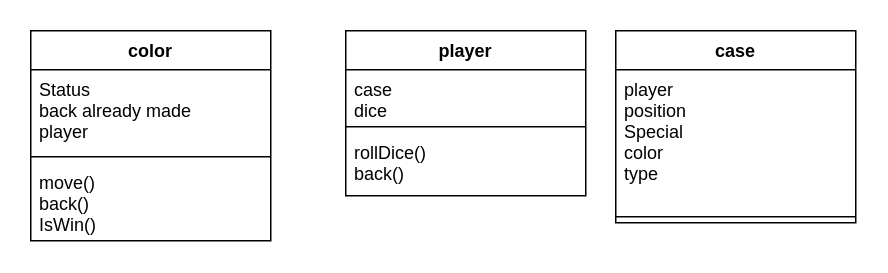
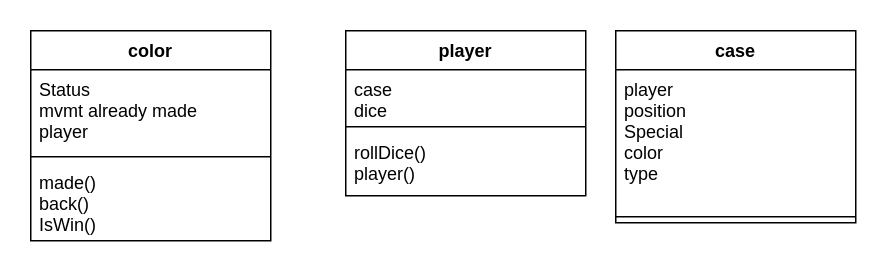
node "Status back already made player": label "Status back already made player" -> "Status mvmt already made player"
node "rollDice() back()": label "rollDice() back()" -> "rollDice() player()"
node "move() back() IsWin()": label "move() back() IsWin()" -> "made() back() IsWin()"
